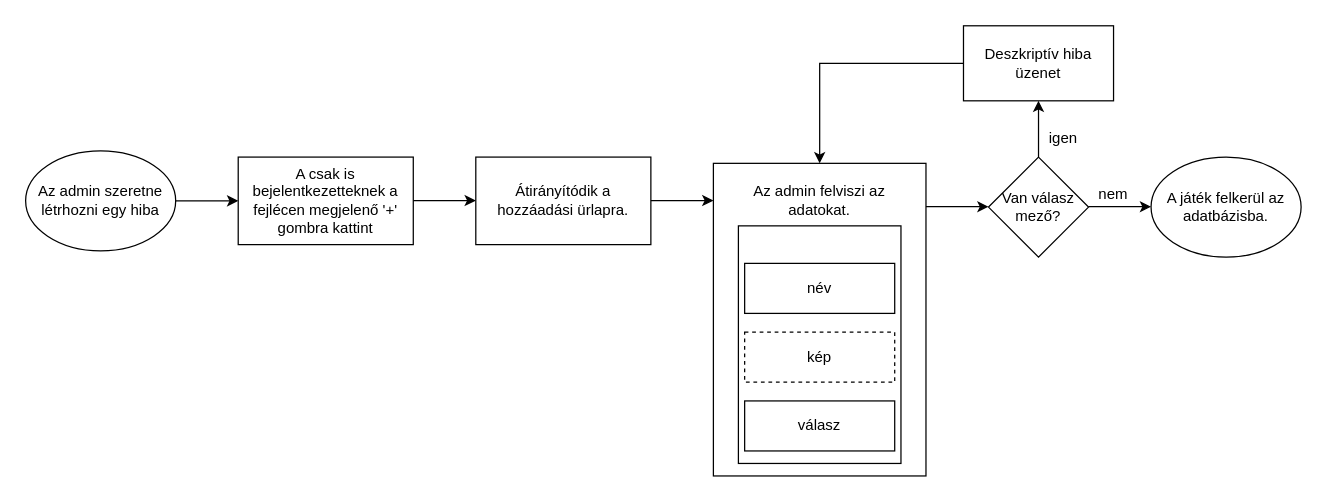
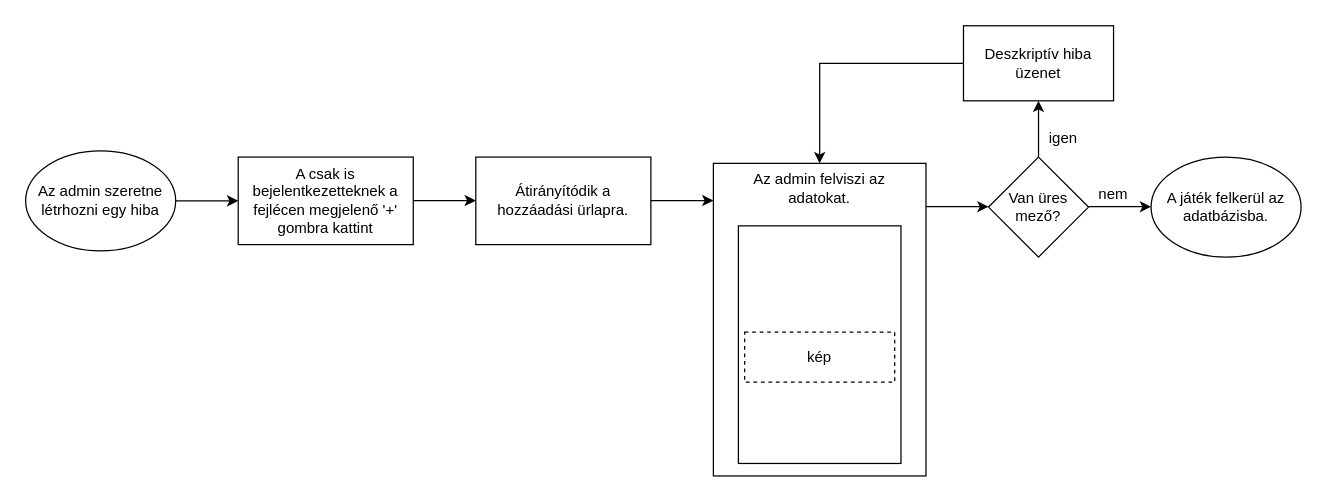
node "Az admin felviszi az adatokat.": moved (819, 201) -> (819, 188)
node "Van válasz mező?": label "Van válasz mező?" -> "Van üres mező?"
node "név": removed
node "válasz": removed
